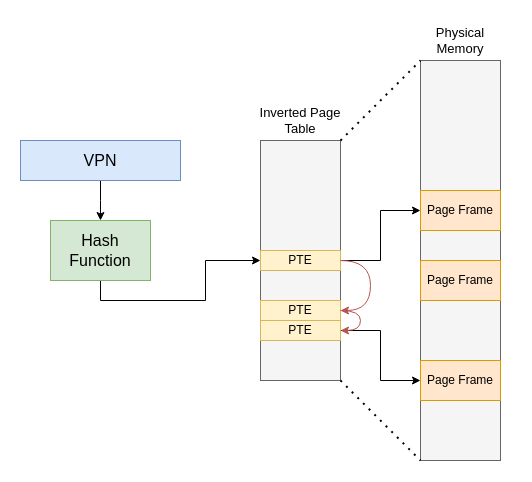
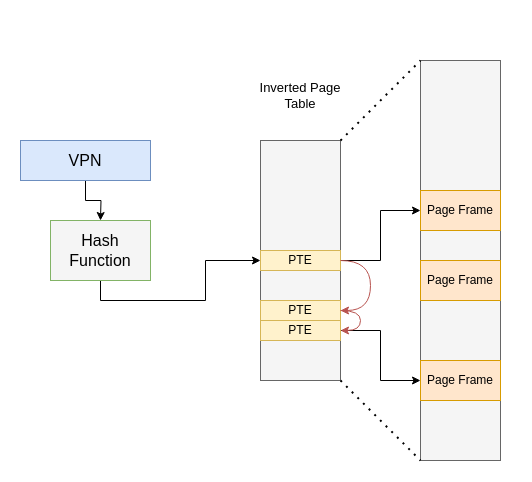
node "Physical Memory": removed
node "Inverted Page Table": moved (301, 121) -> (301, 96)
node "VPN": size 160x40 -> 130x40
node "Hash Function": fillcolor #d5e8d4 -> #f5f5f5
